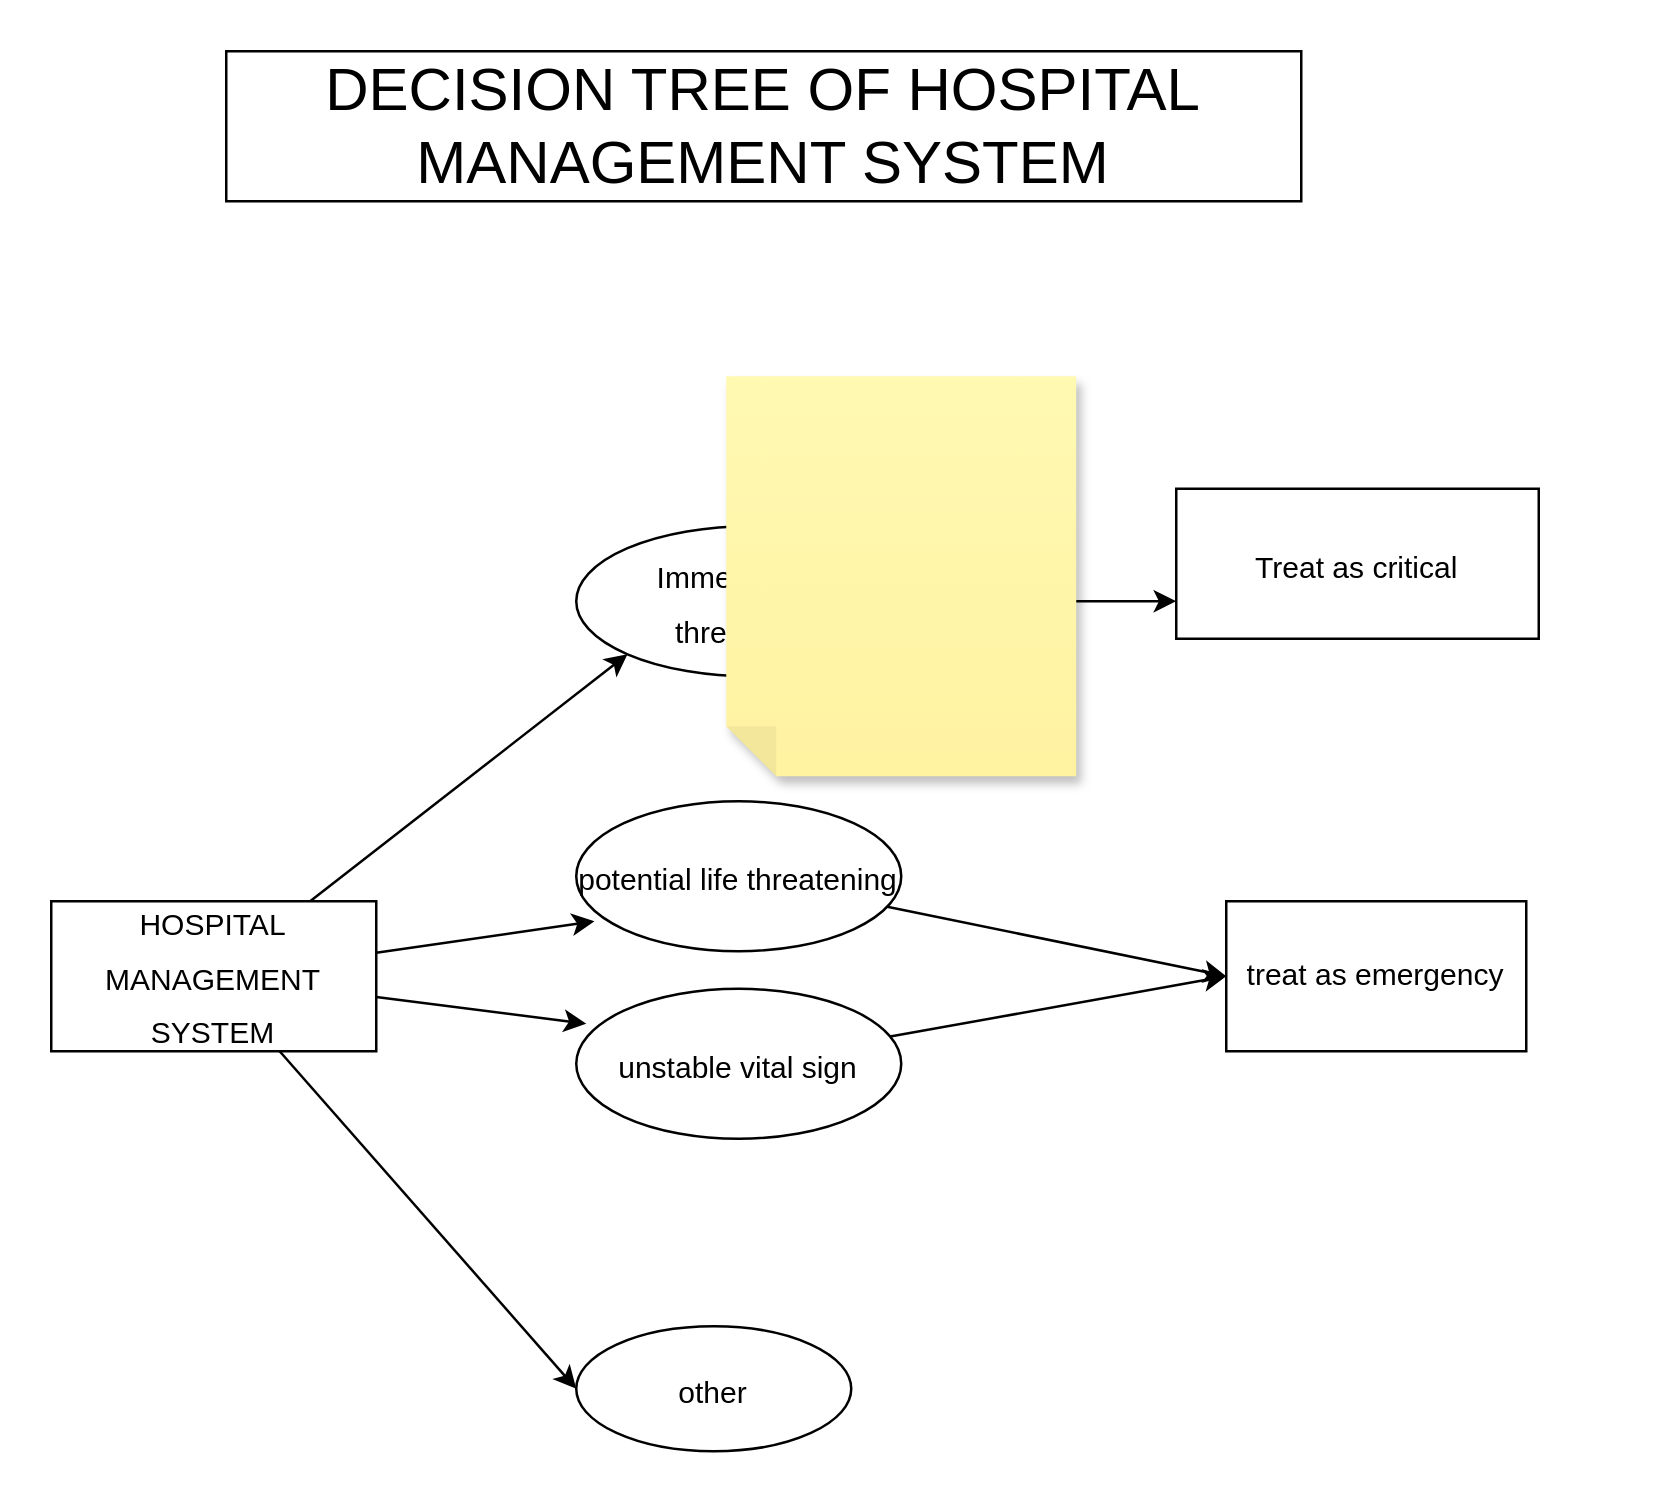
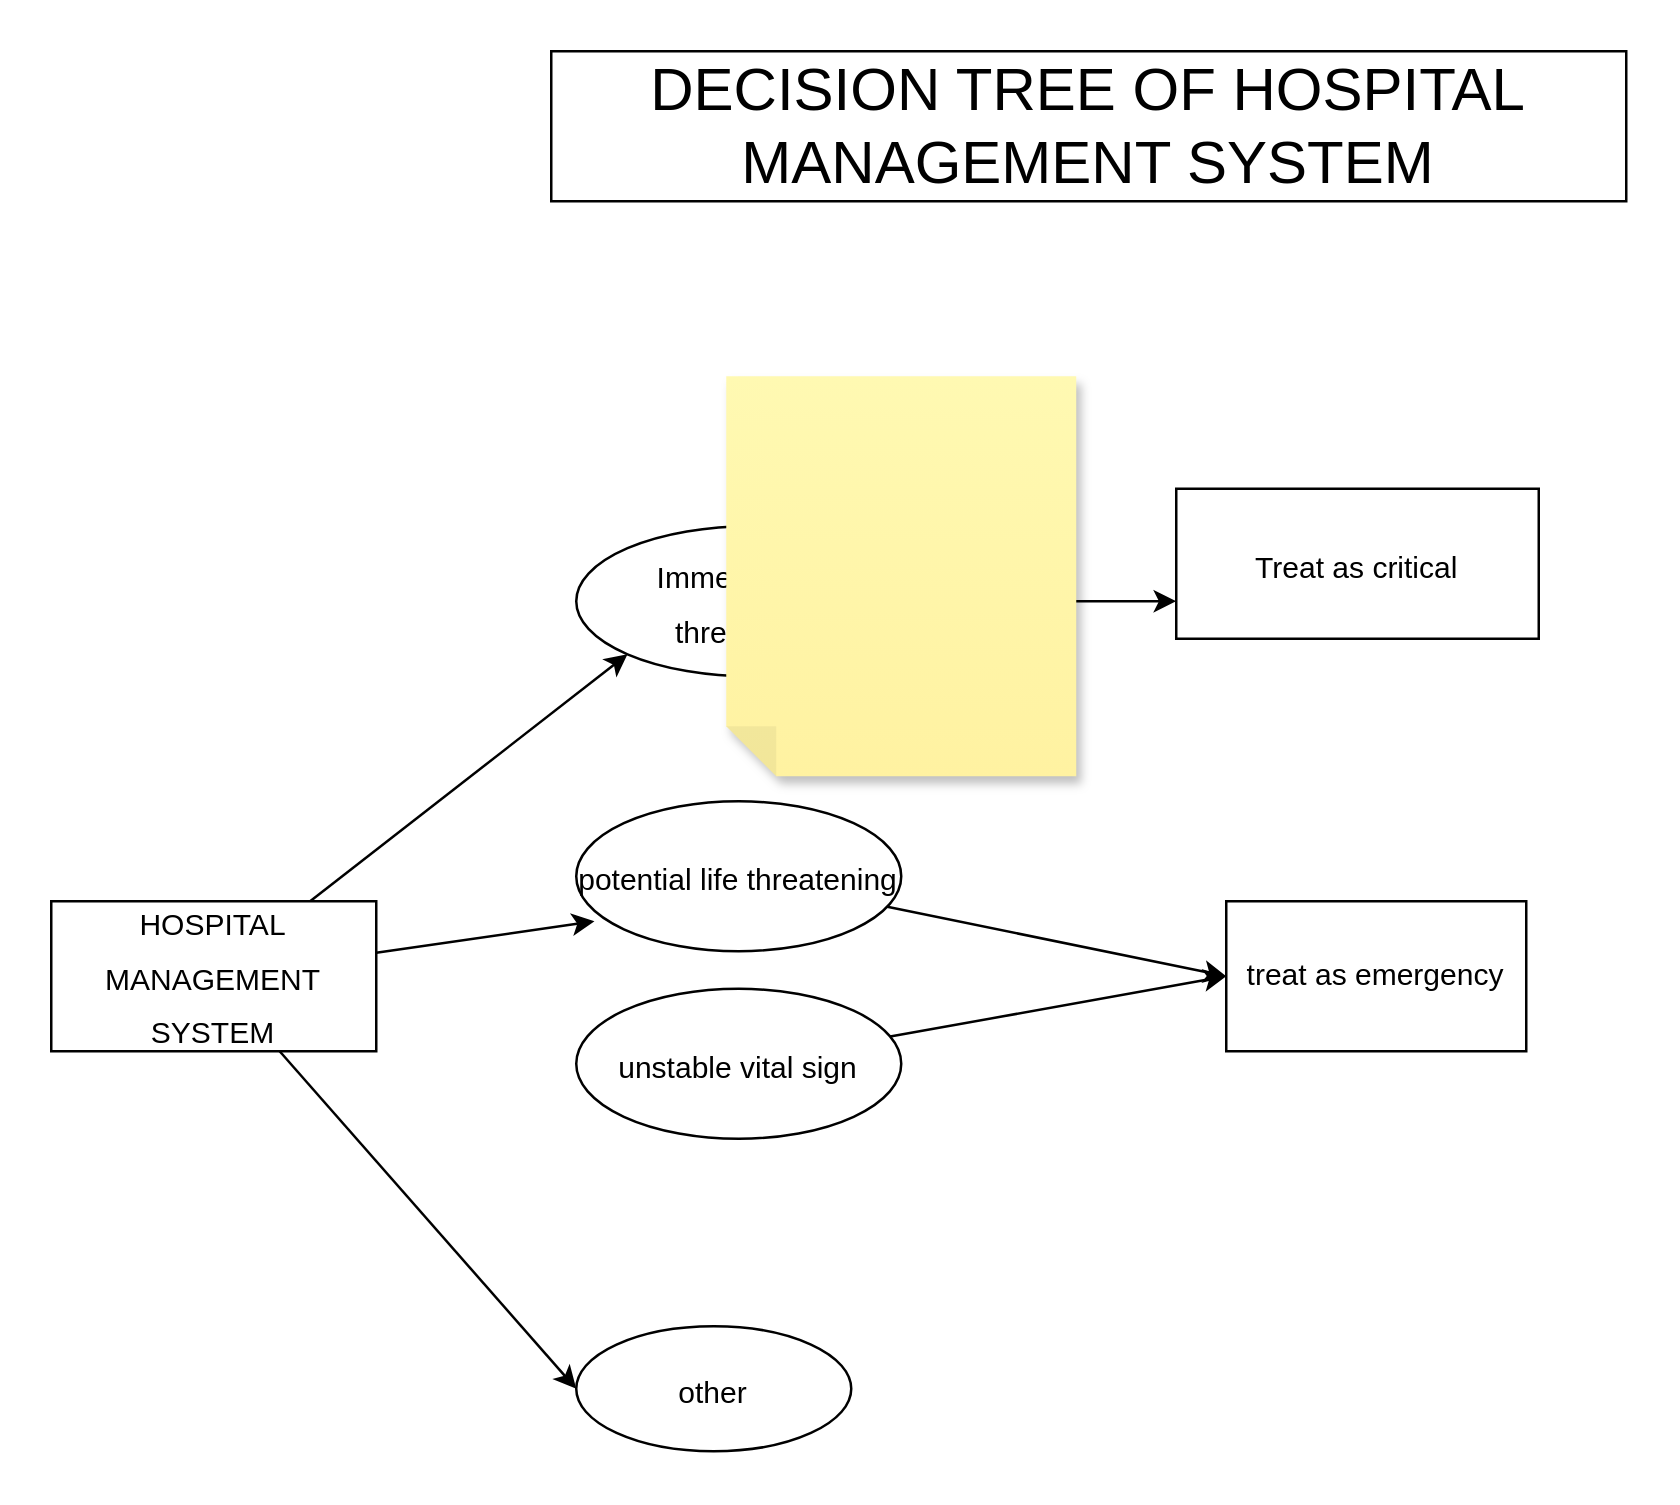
node "DECISION TREE OF HOSPITAL MANAGEMENT SYSTEM": moved (764, 126) -> (1089, 126)
edge "HOSPITAL MANAGEMENT SYSTEM" -> "unstable vital sign": removed
